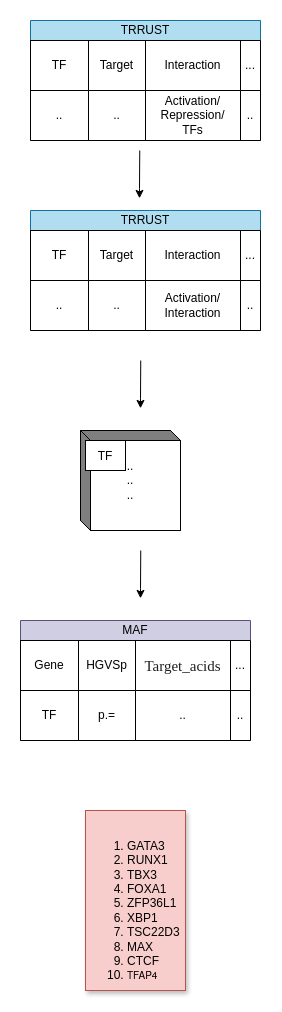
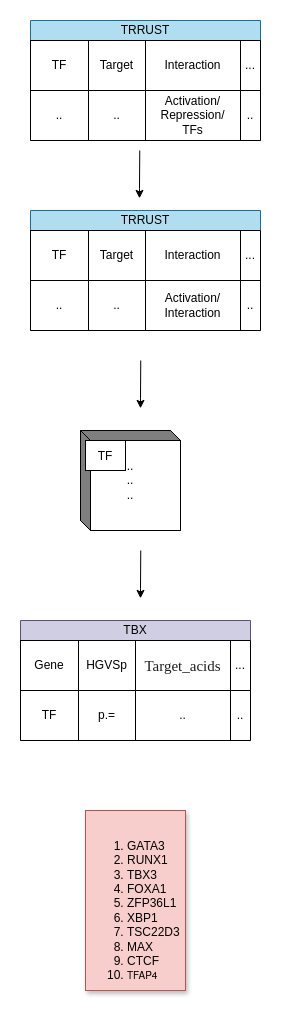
node "MAF": label "MAF" -> "TBX"
